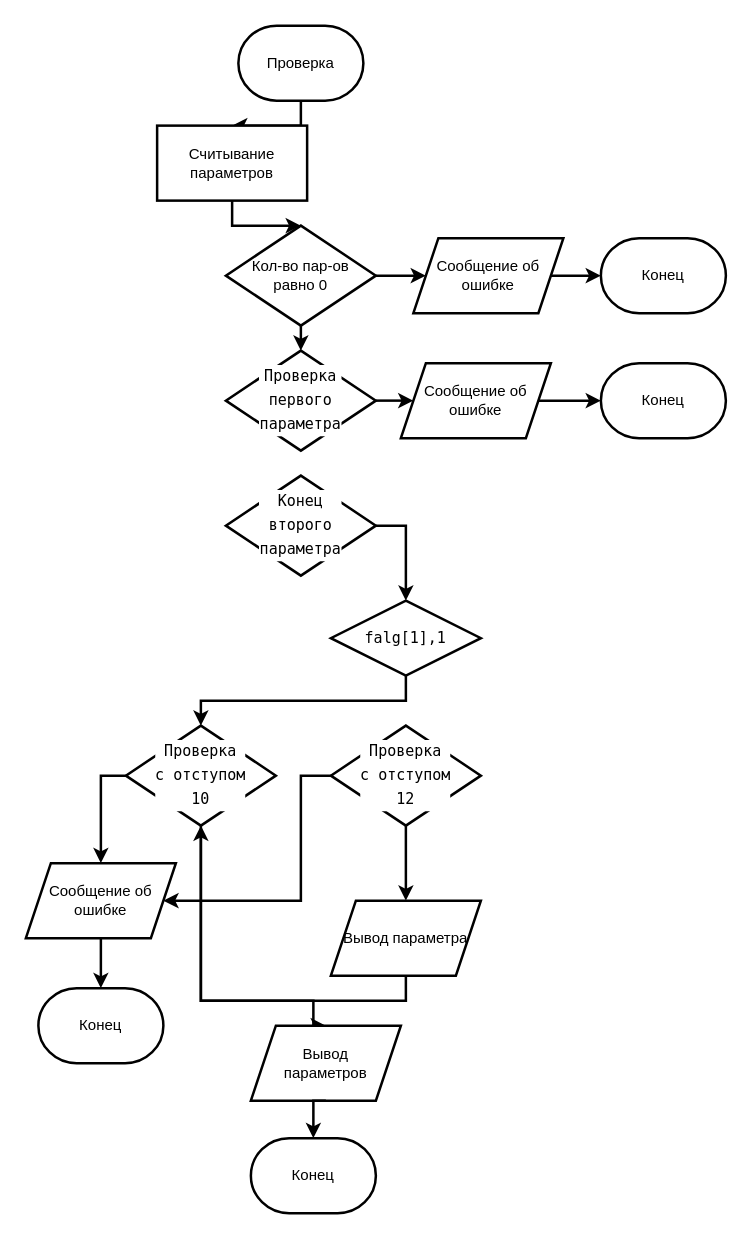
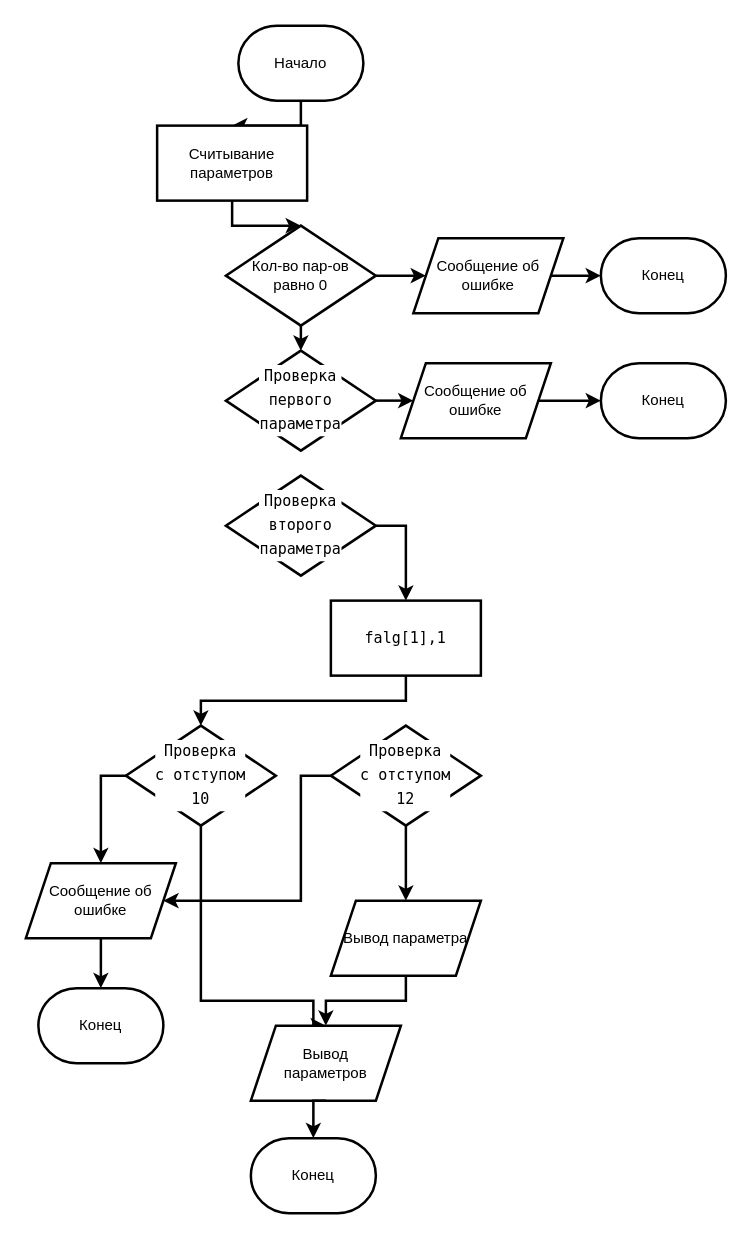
node "Проверка": label "Проверка" -> "Начало"
node "Конец второго параметра": label "Конец второго параметра" -> "Проверка второго параметра"
node "falg[1],1": shape diamond -> rectangle
edge "Вывод параметра" -> "Проверка с отступом 10": now "Вывод параметра" -> "Вывод параметров"
